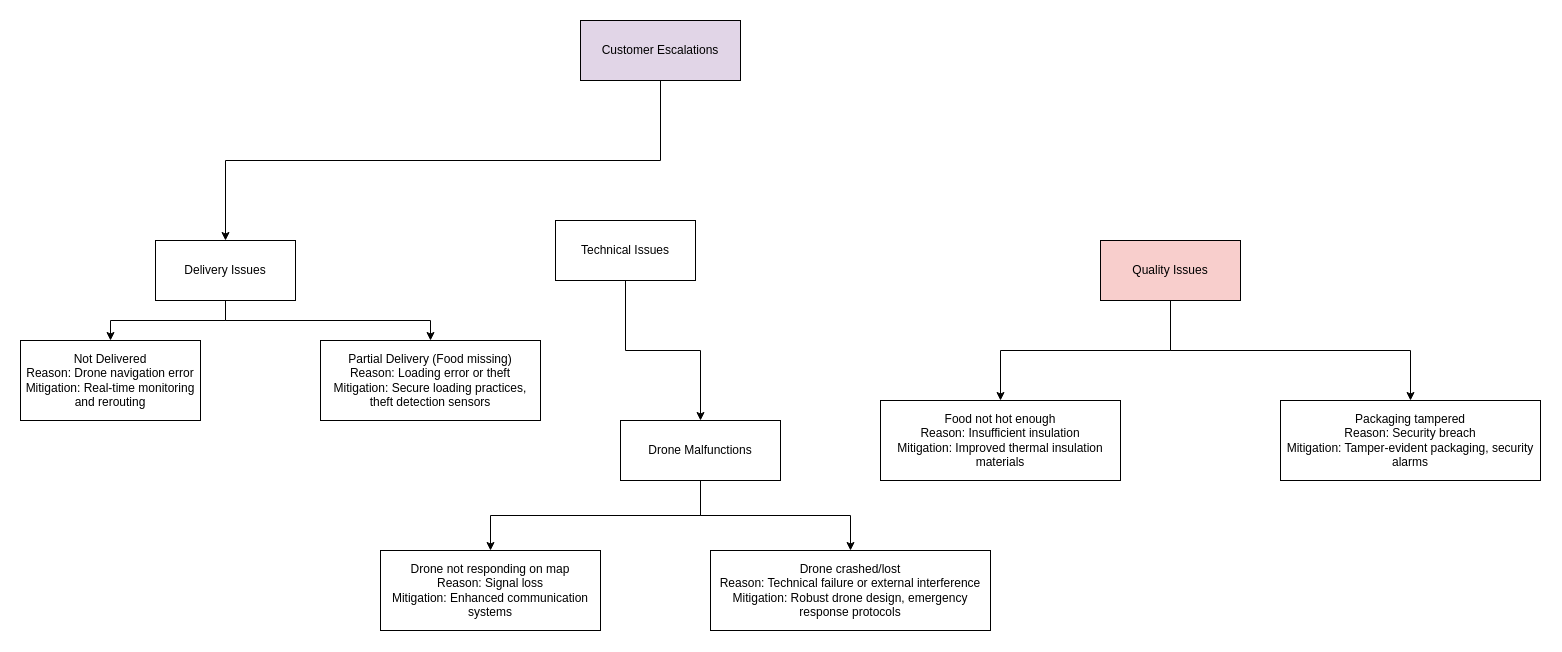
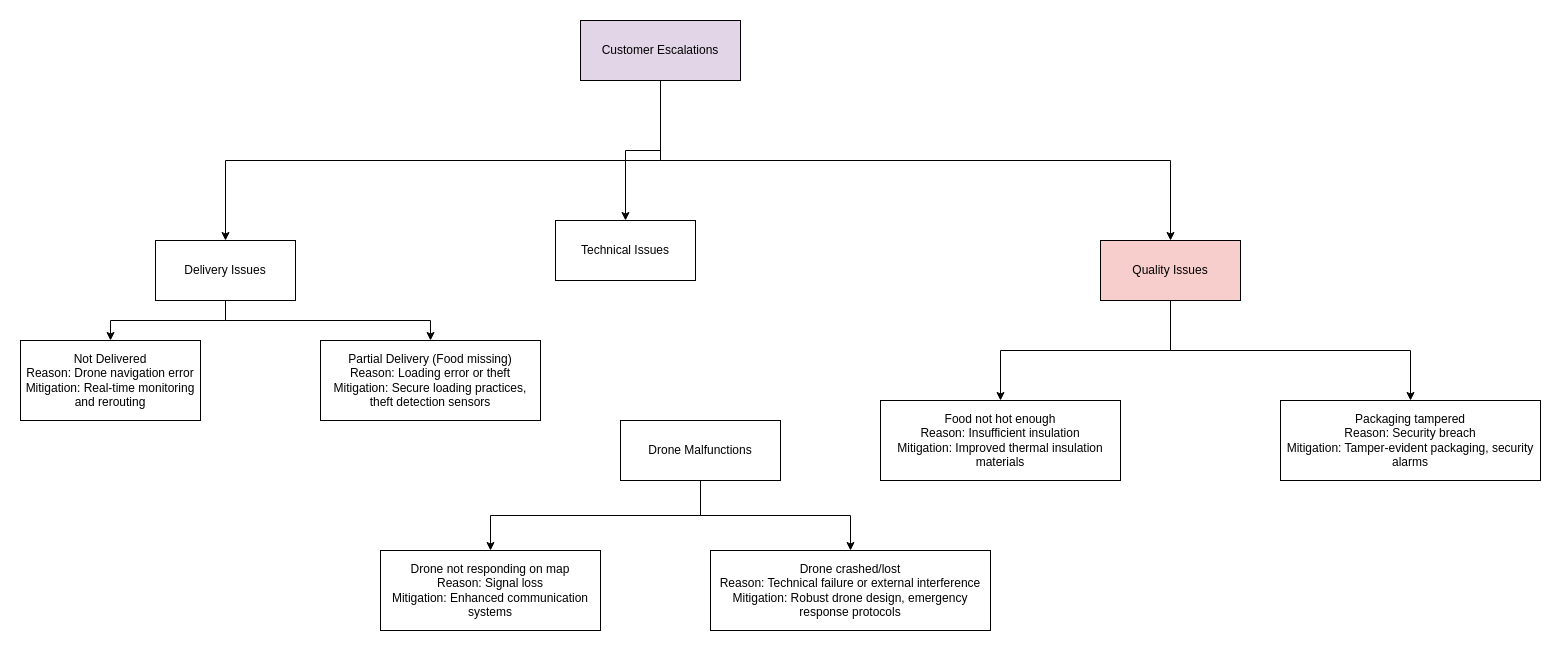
edge "Customer Escalations" -> "Quality Issues": added
edge "Customer Escalations" -> "Technical Issues": added
edge "Technical Issues" -> "Drone Malfunctions": removed
